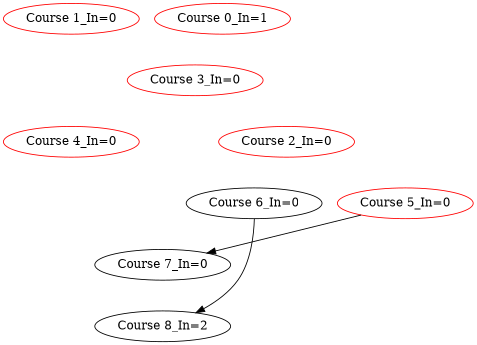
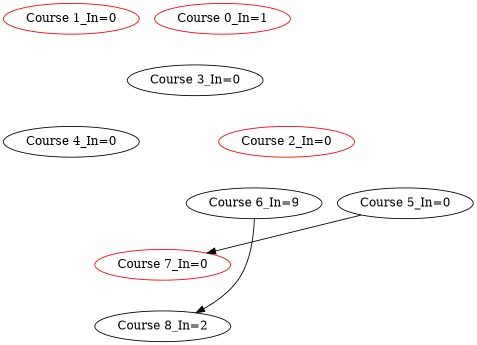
node "Course 3_In=0": color red -> black
node "Course 4_In=0": color red -> black
node "Course 6_In=0": label "Course 6_In=0" -> "Course 6_In=9"
node "Course 5_In=0": color red -> black
node "Course 7_In=0": color black -> red
